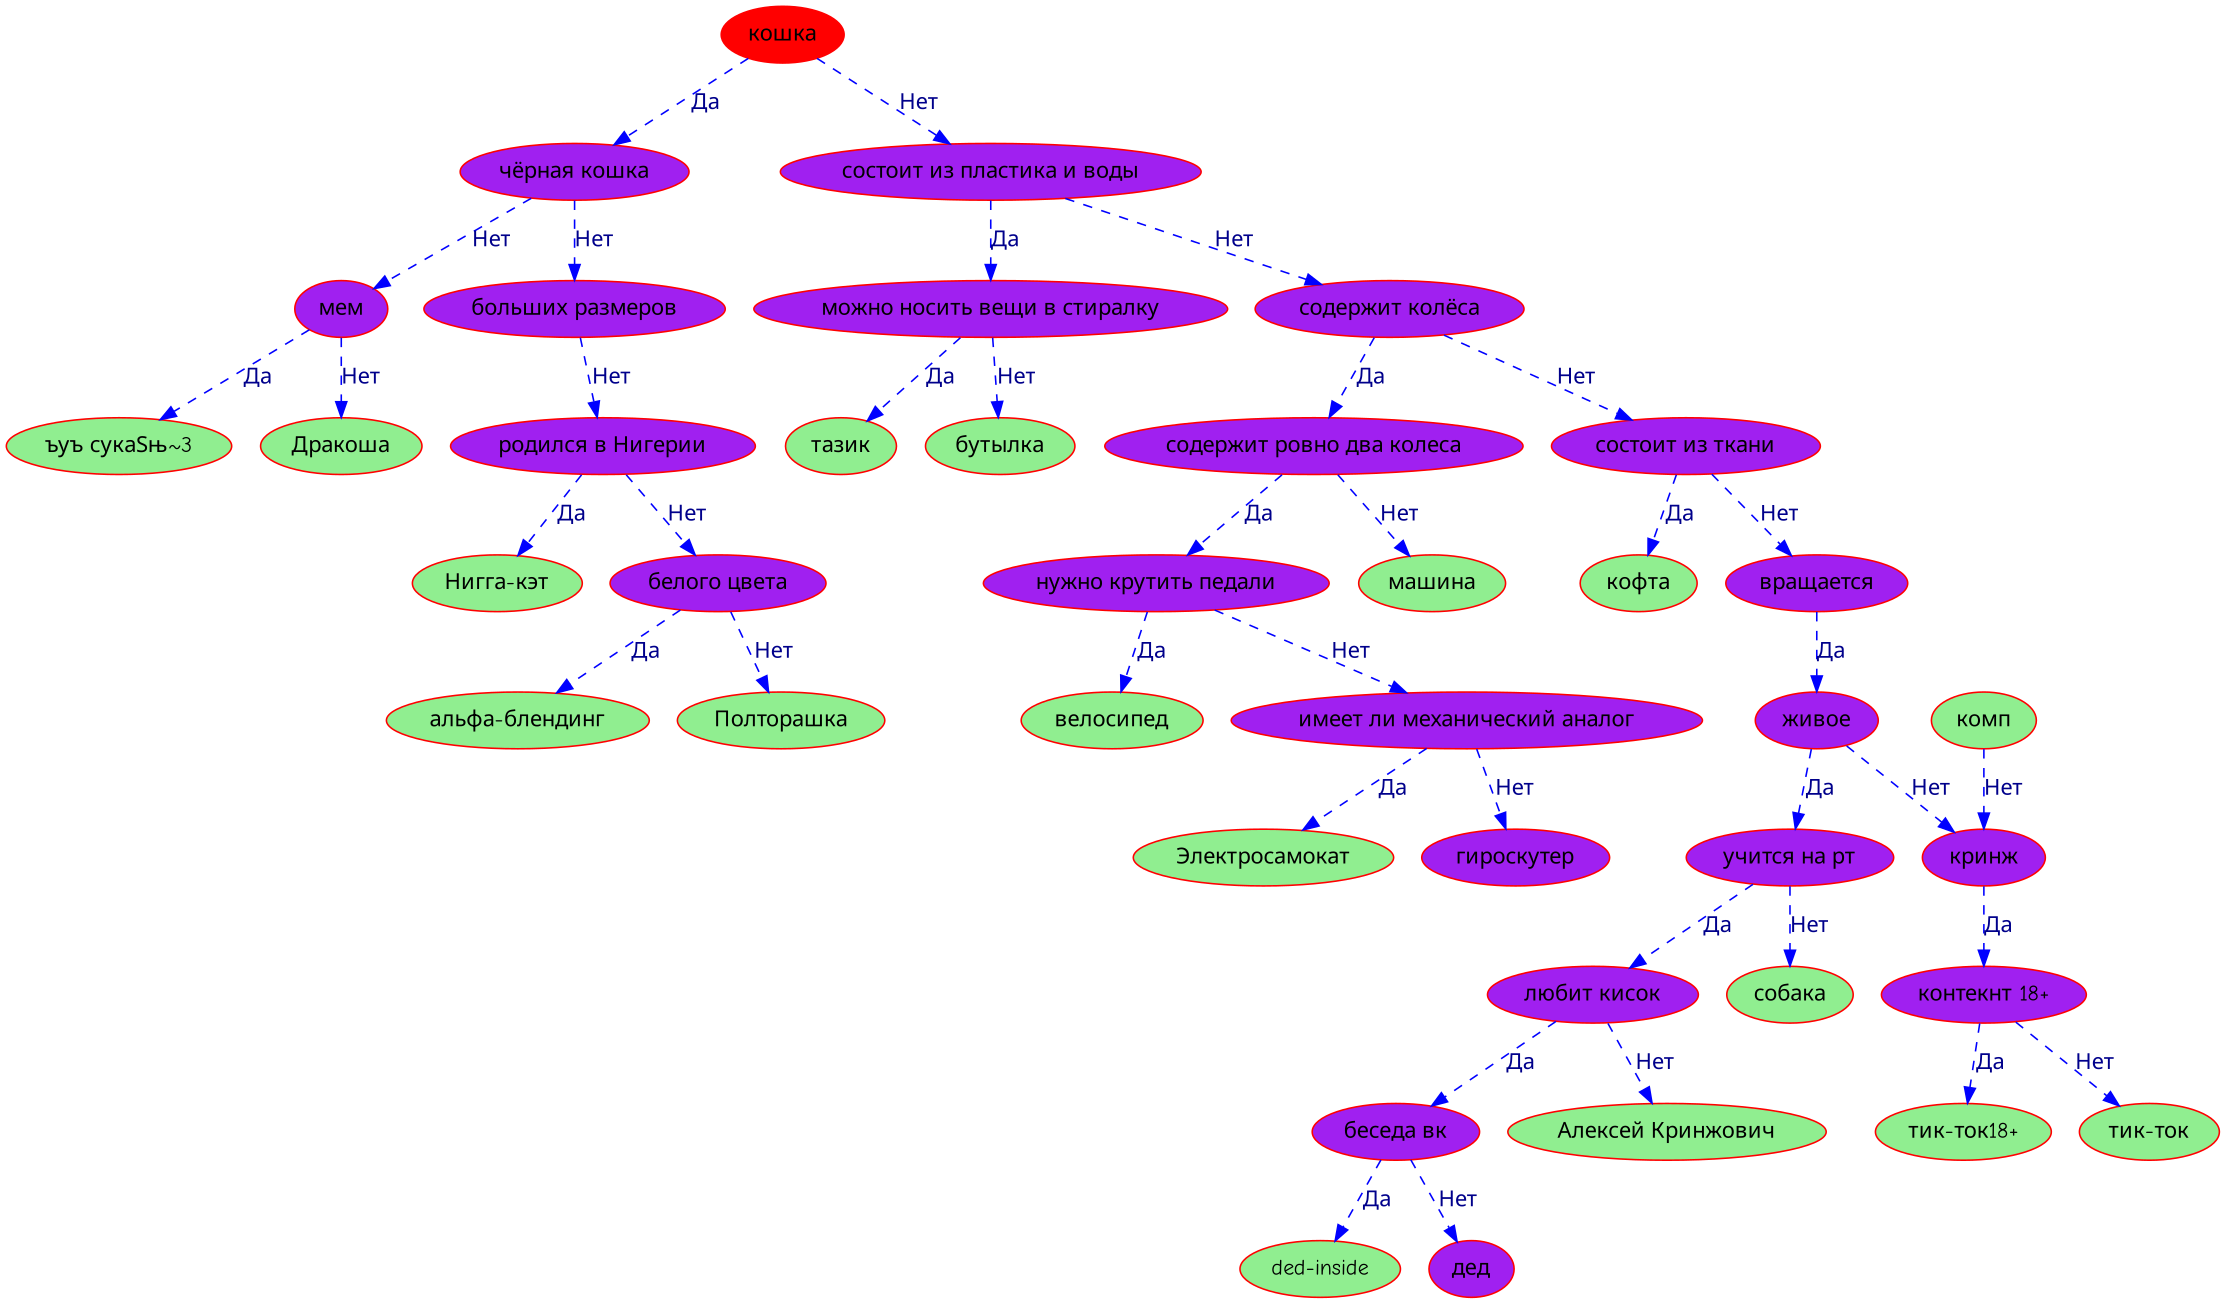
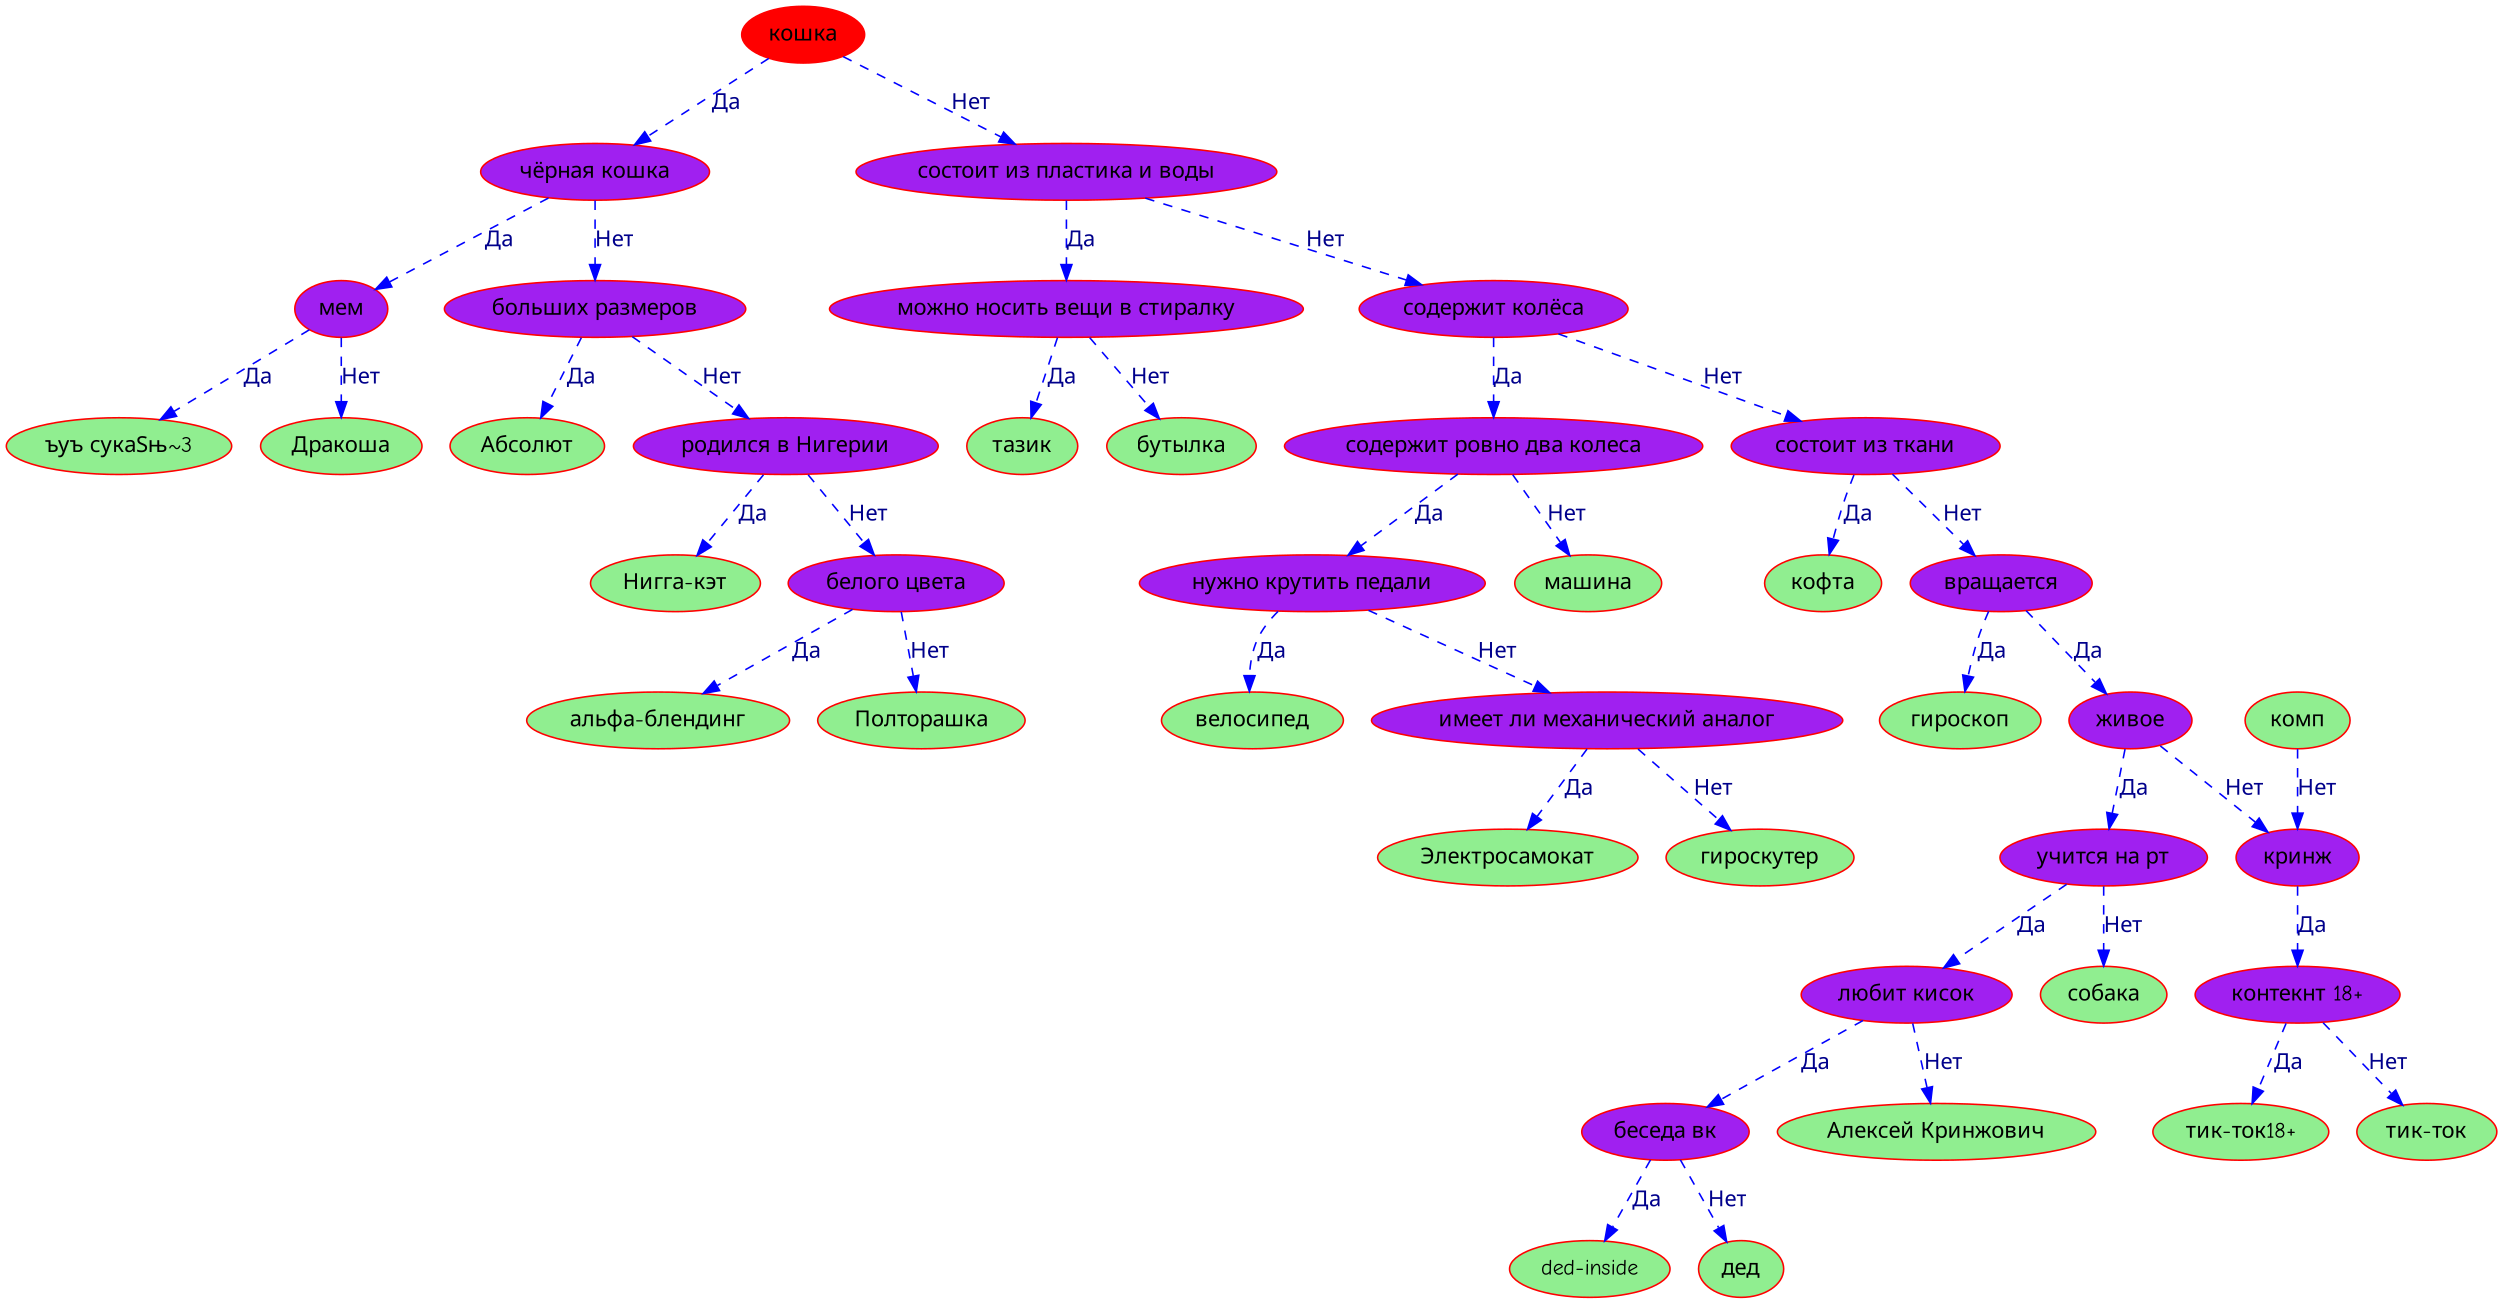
edge "чёрная кошка" -> "мем": label "Нет" -> "Да"
node "Абсолют": added
node "гироскоп": added
node "гироскутер": fillcolor purple -> lightgreen
node "дед": fillcolor purple -> lightgreen
